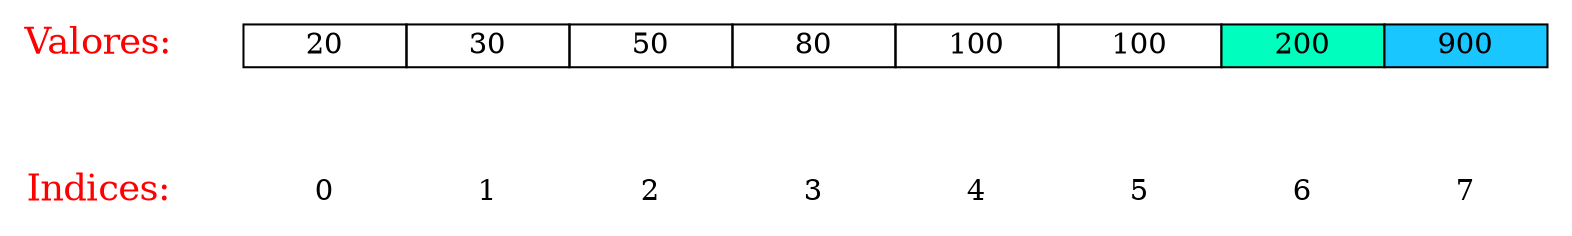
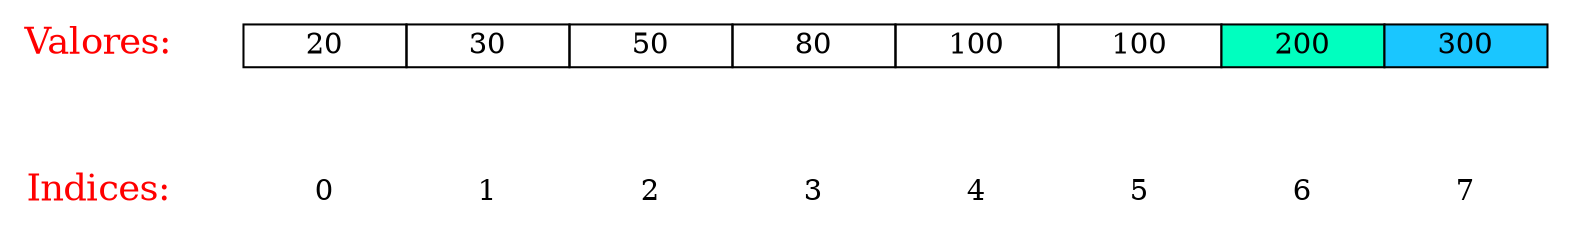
node "20": text "900" -> "300"
